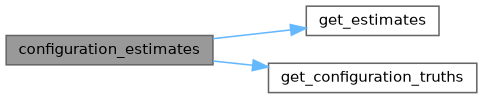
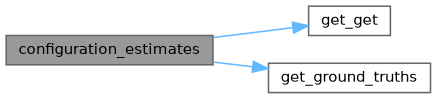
node "get_estimates": label "get_estimates" -> "get_get"
node "get_configuration_truths": label "get_configuration_truths" -> "get_ground_truths"
